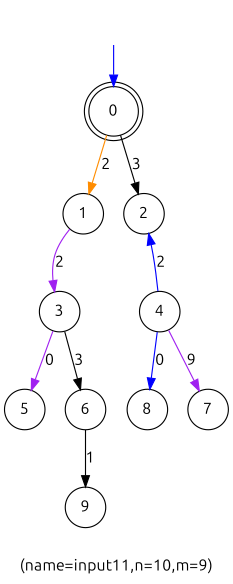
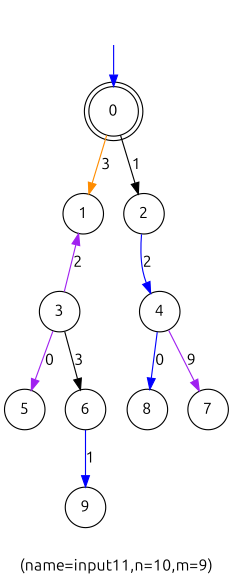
edge "0" -> "1": label "2" -> "3"
edge "0" -> "2": label "3" -> "1"
edge "1" -> "3": reversed
edge "4" -> "2": reversed
edge "6" -> "9": color black -> blue
